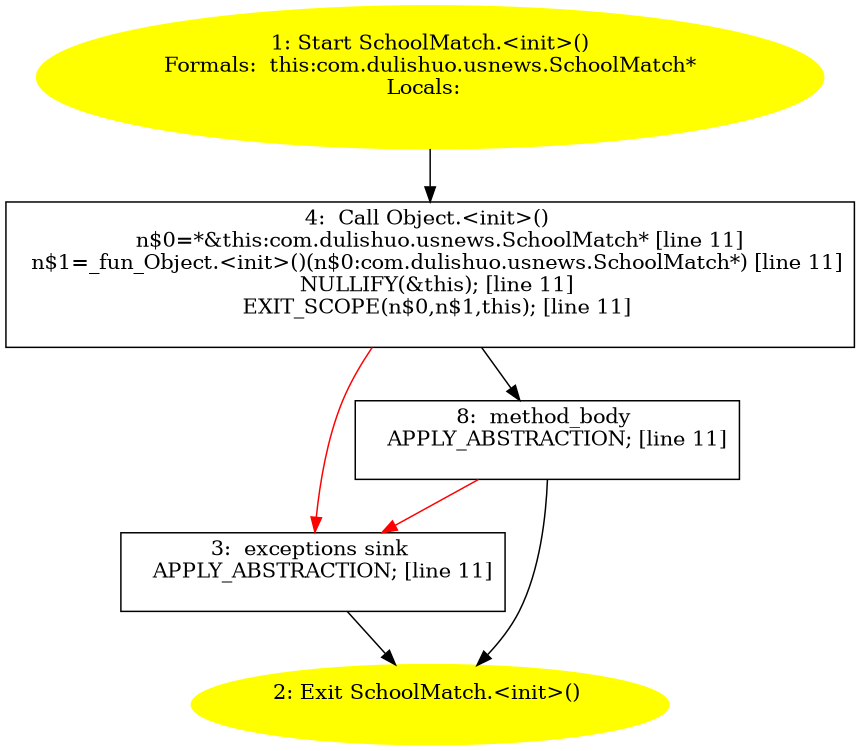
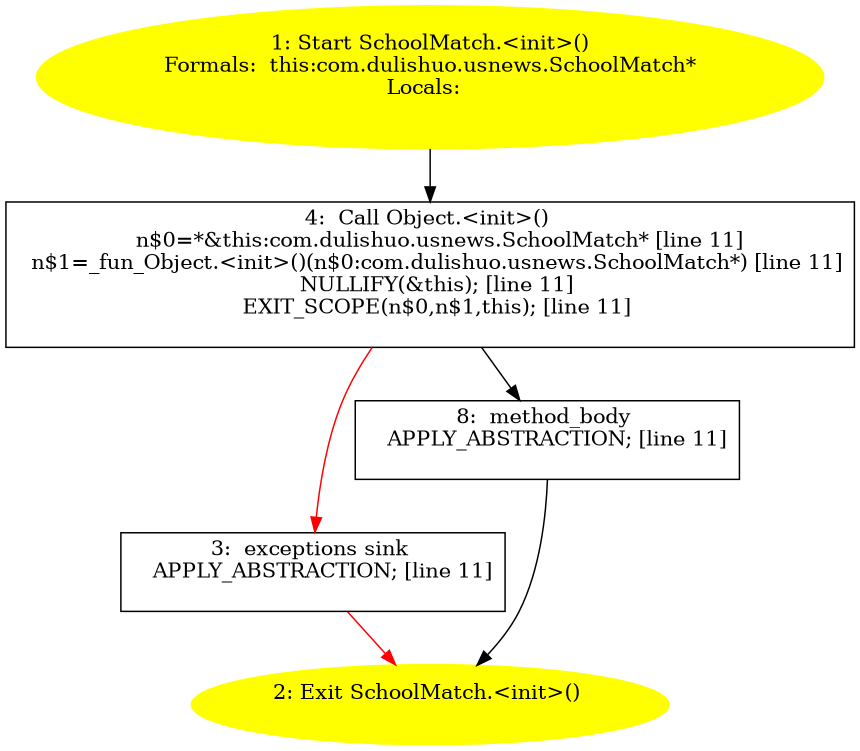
edge "8:  method_body APPLY_ABSTRACTION; [line 11]" -> "3:  exceptions sink APPLY_ABSTRACTION; [line 11]": removed
edge "3:  exceptions sink APPLY_ABSTRACTION; [line 11]" -> "2: Exit SchoolMatch.<init>()": color black -> red
